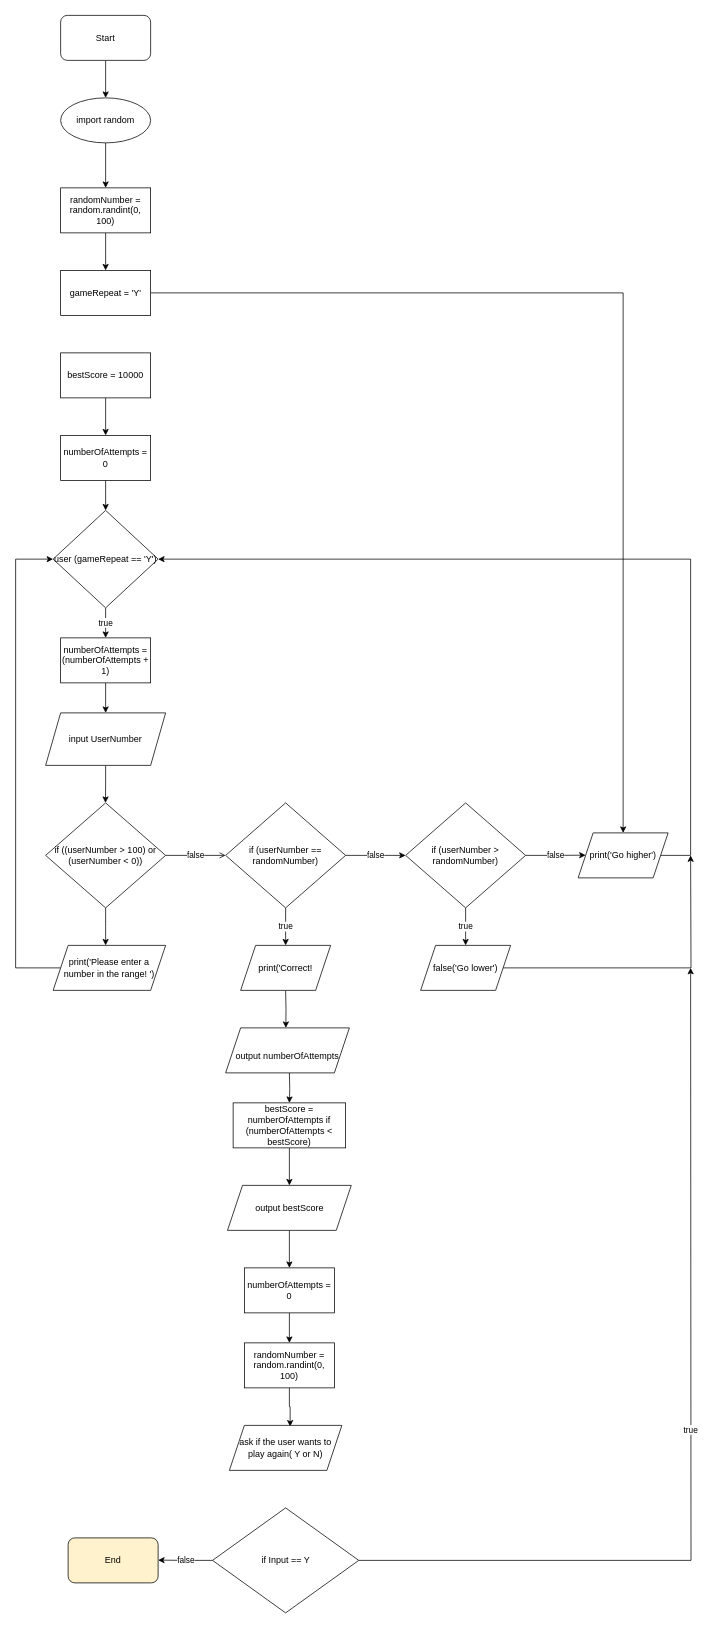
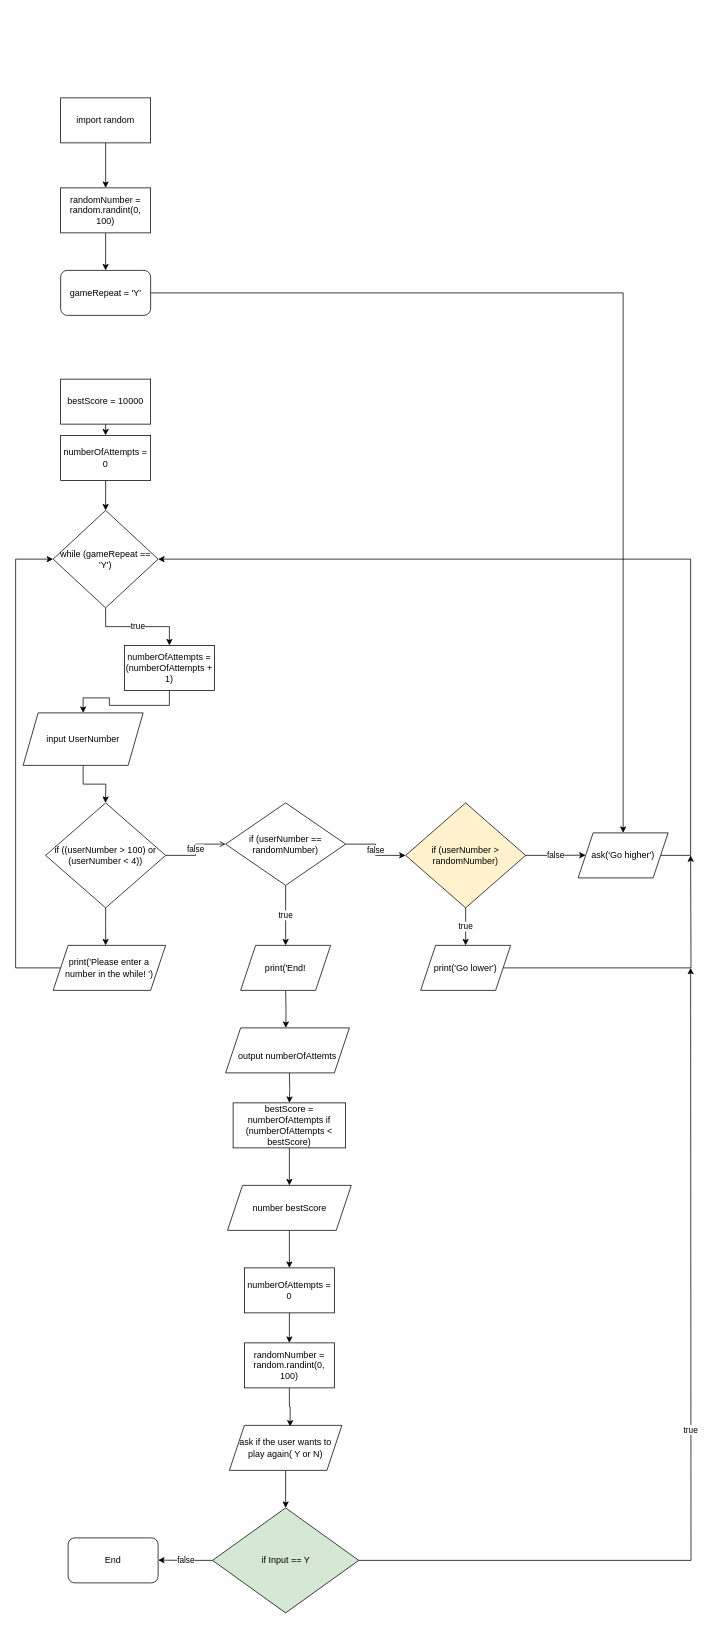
node "Start": removed
edge "Start" -> "import random": removed
node "import random": shape ellipse -> rectangle
node "gameRepeat = 'Y'": shape rectangle -> rounded rectangle
node "bestScore = 10000": moved (105, 375) -> (105, 402)
node "user (gameRepeat == 'Y')": label "user (gameRepeat == 'Y')" -> "while (gameRepeat == 'Y')"
node "numberOfAttempts = (numberOfAttempts + 1)": moved (105, 660) -> (169, 668)
node "input UserNumber": moved (105, 739) -> (83, 739)
node "if ((userNumber > 100) or (userNumber < 0))": label "if ((userNumber > 100) or (userNumber < 0))" -> "if ((userNumber > 100) or (userNumber < 4))"
node "if (userNumber == randomNumber)": size 120x105 -> 120x83
node "if (userNumber > randomNumber)": fillcolor #ffffff -> #fff2cc
node "print('Go higher')": label "print('Go higher')" -> "ask('Go higher')"
node "print('Please enter a number in the range! ')": label "print('Please enter a number in the range! ')" -> "print('Please enter a number in the while! ')"
node "print('Correct!": label "print('Correct!" -> "print('End!"
node "false('Go lower')": label "false('Go lower')" -> "print('Go lower')"
node "output numberOfAttempts": label "output numberOfAttempts" -> "output numberOfAttemts"
node "output bestScore": label "output bestScore" -> "number bestScore"
edge "ask if the user wants to play again( Y or N)" -> "if Input == Y": added
node "End": fillcolor #fff2cc -> #ffffff
node "if Input == Y": fillcolor #ffffff -> #d5e8d4
